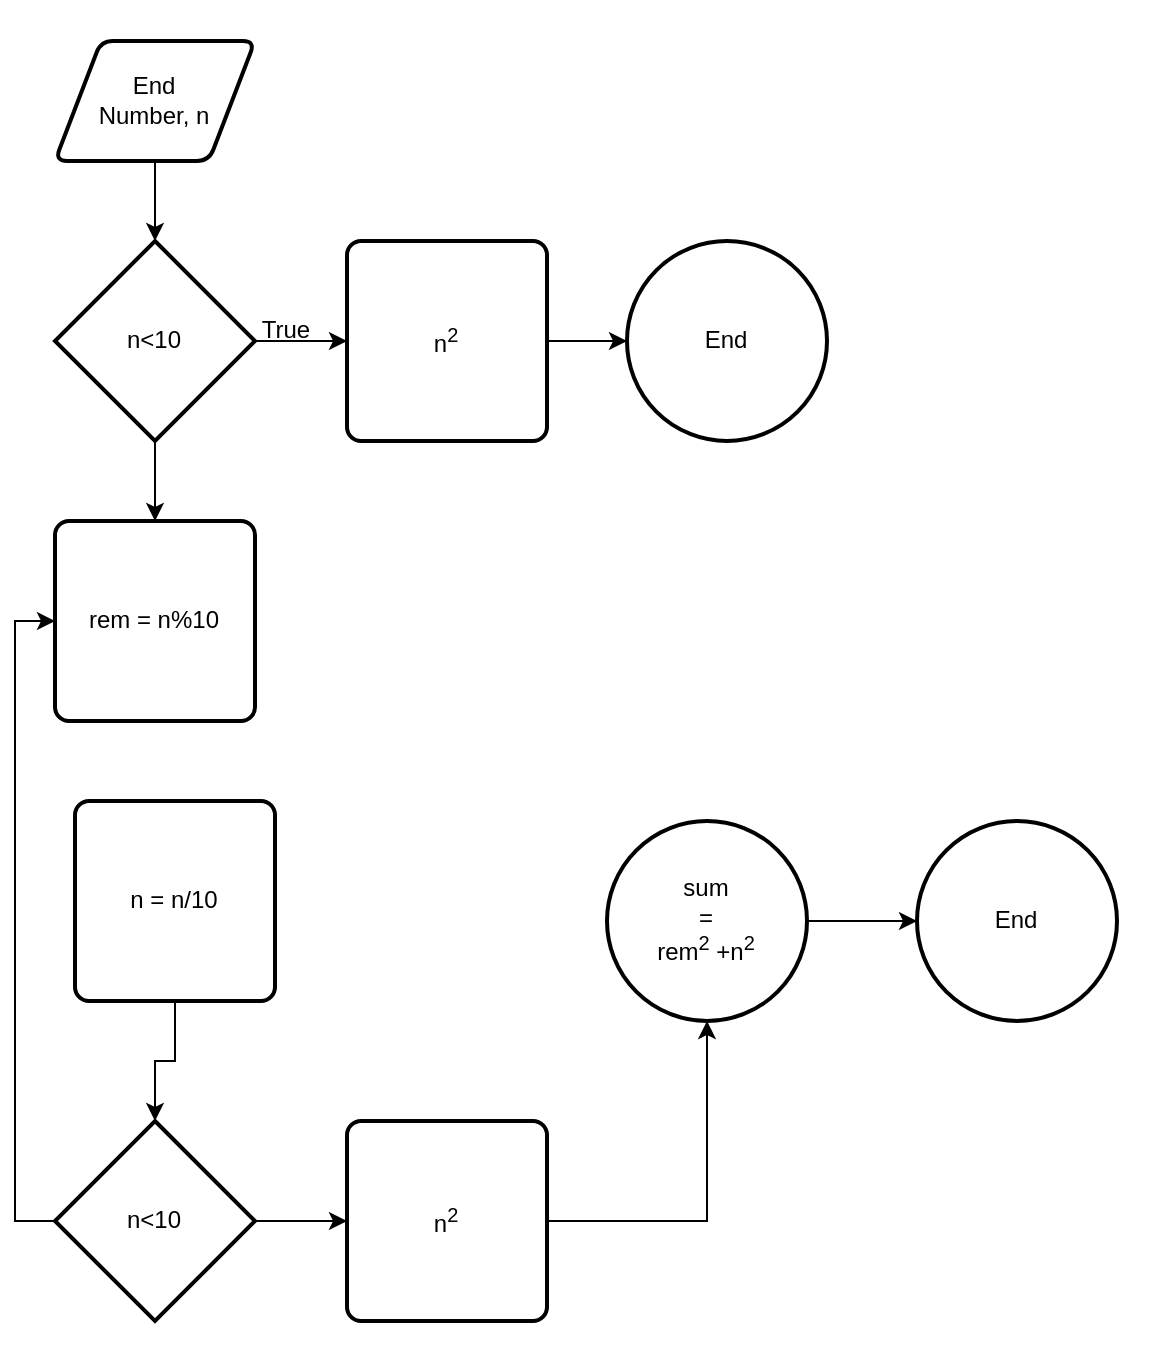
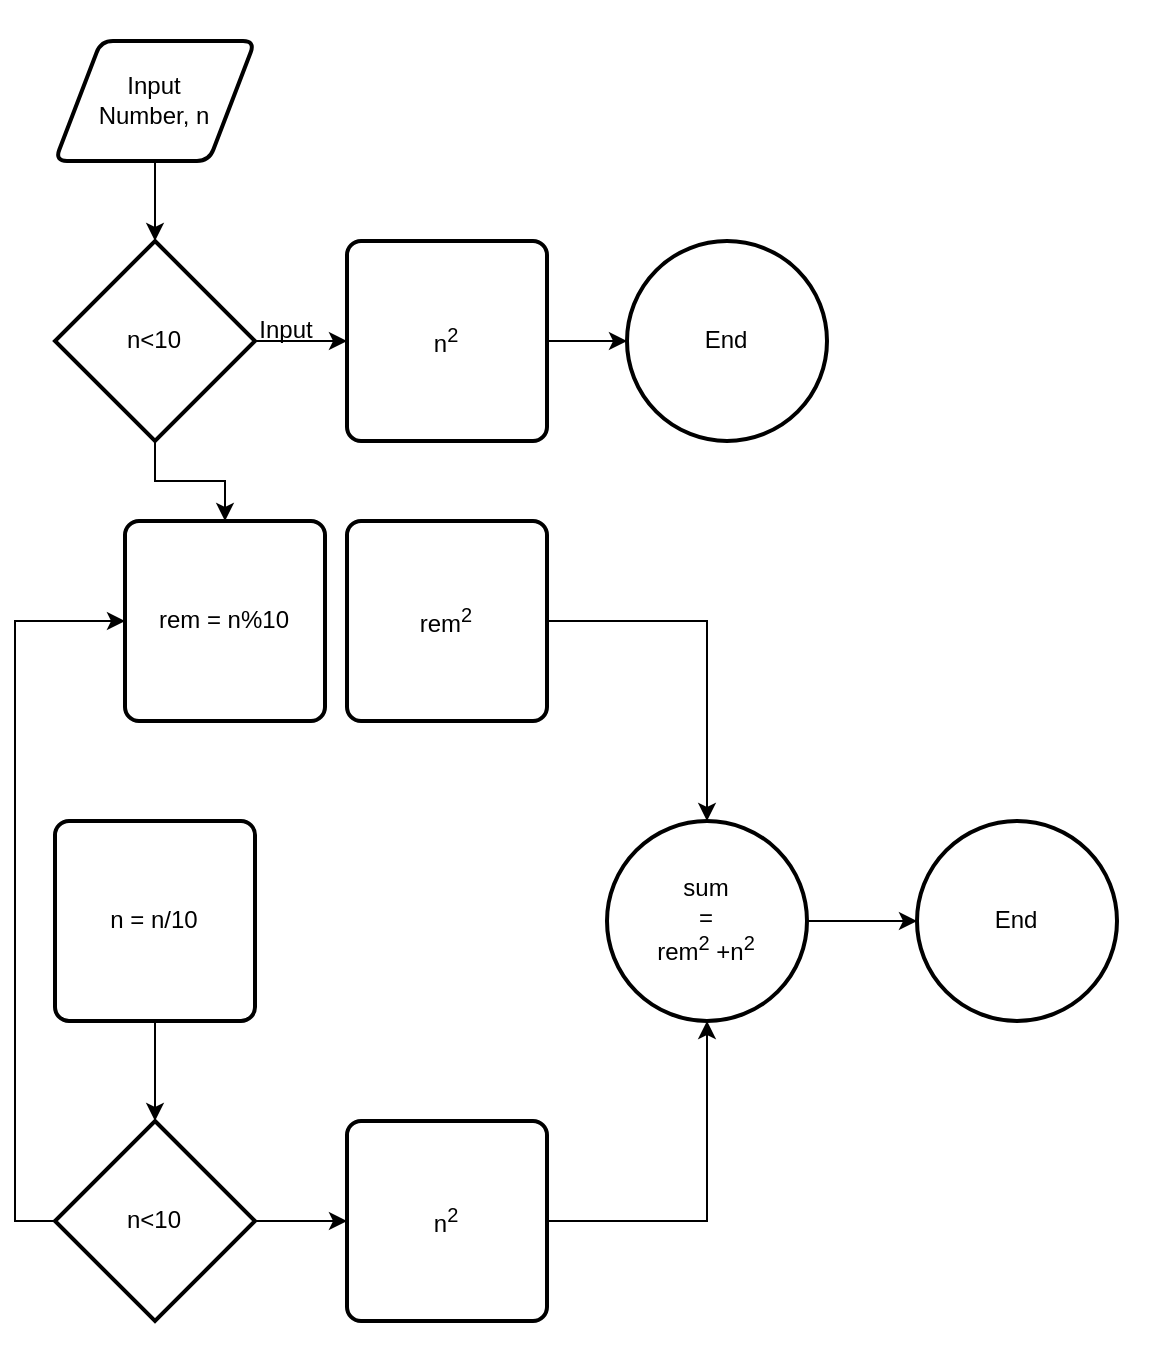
node "End Number, n": label "End Number, n" -> "Input Number, n"
node "True": label "True" -> "Input"
node "rem = n%10": moved (155, 621) -> (225, 621)
node "rem2": added
edge "rem2" -> "sum = rem2 +n2": added
node "n = n/10": moved (175, 901) -> (155, 921)
